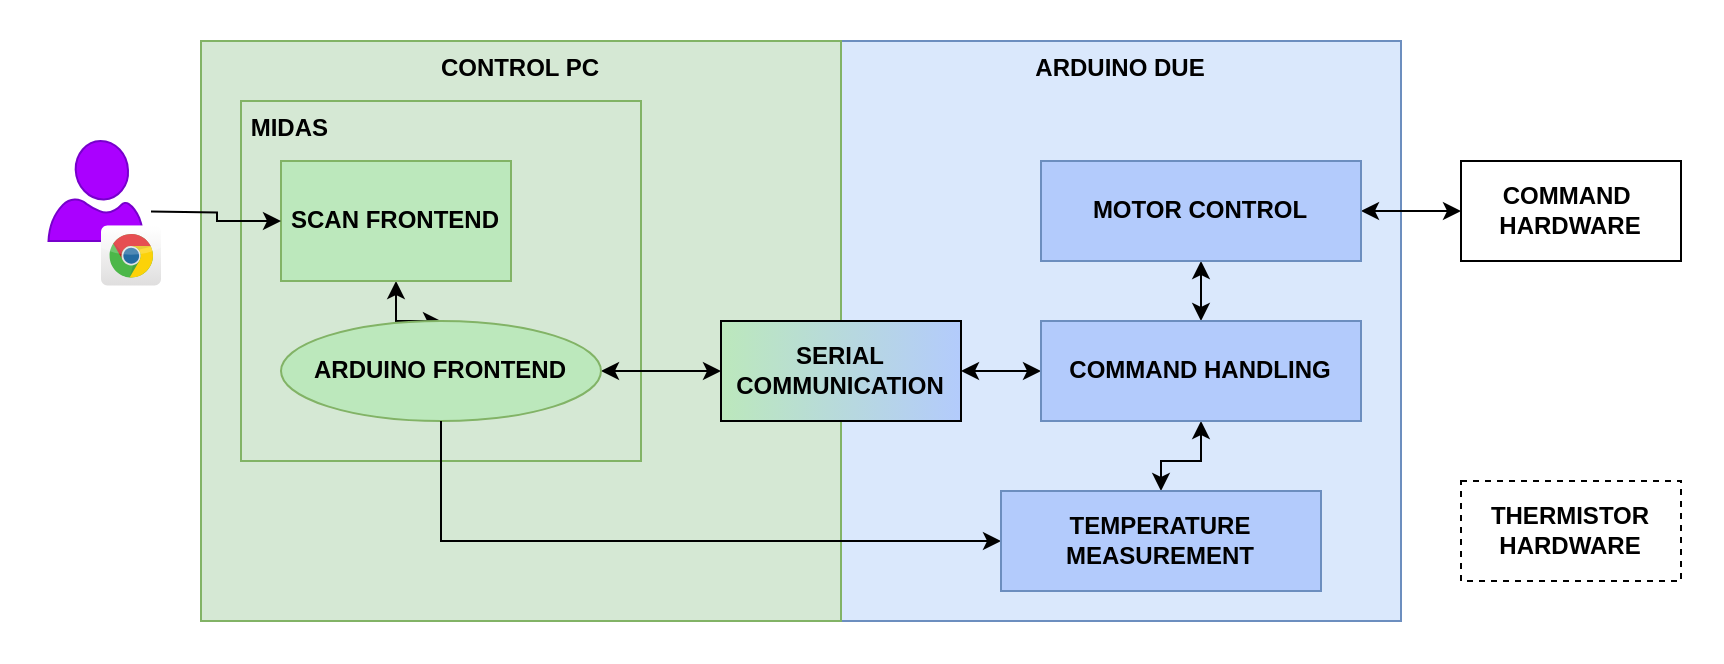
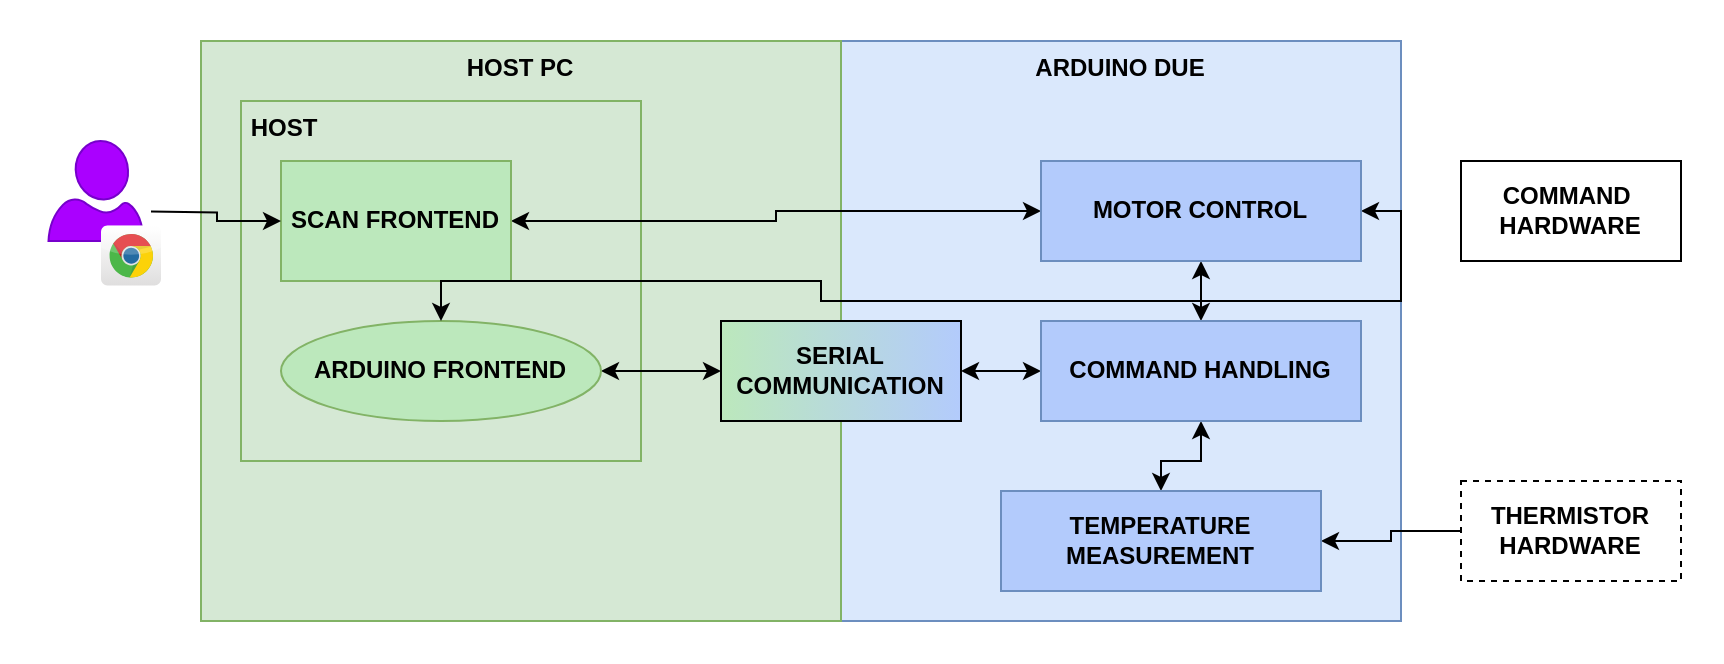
node "CONTROL PC": label "CONTROL PC" -> "HOST PC"
node "MIDAS": label "MIDAS" -> "HOST"
edge "MOTOR CONTROL" -- "COMMAND HARDWARE": now "MOTOR CONTROL" -- "ARDUINO FRONTEND"
edge "SCAN FRONTEND" -- "ARDUINO FRONTEND": now "SCAN FRONTEND" -- "MOTOR CONTROL"
edge "ARDUINO FRONTEND" -> "TEMPERATURE MEASUREMENT": now "THERMISTOR HARDWARE" -> "TEMPERATURE MEASUREMENT"
